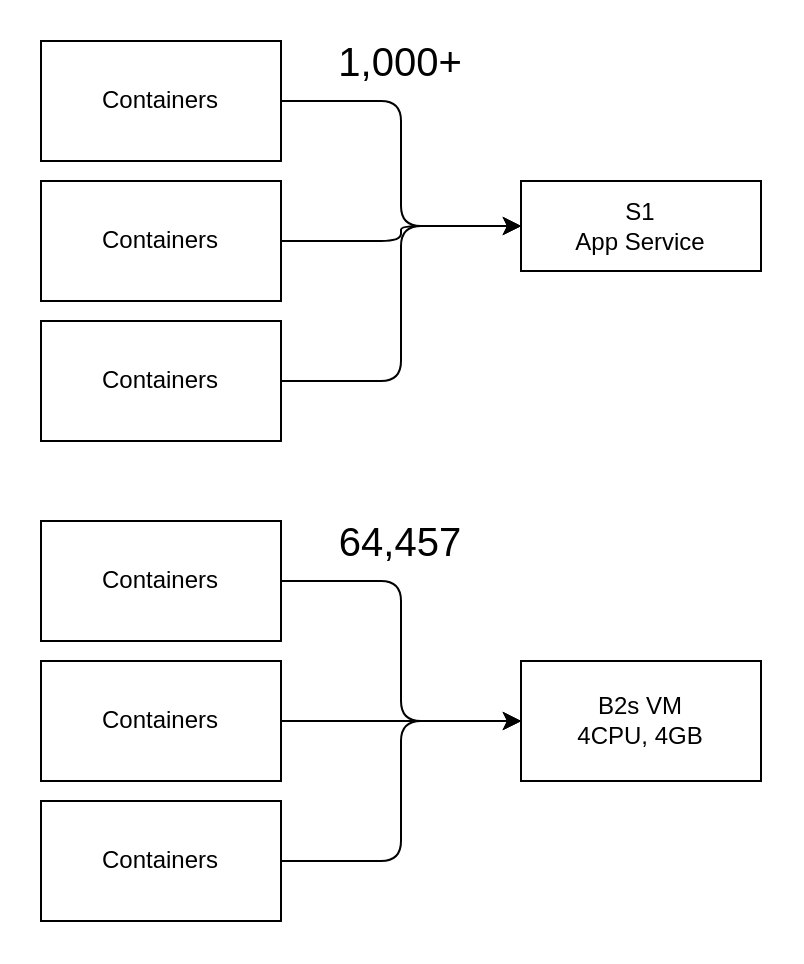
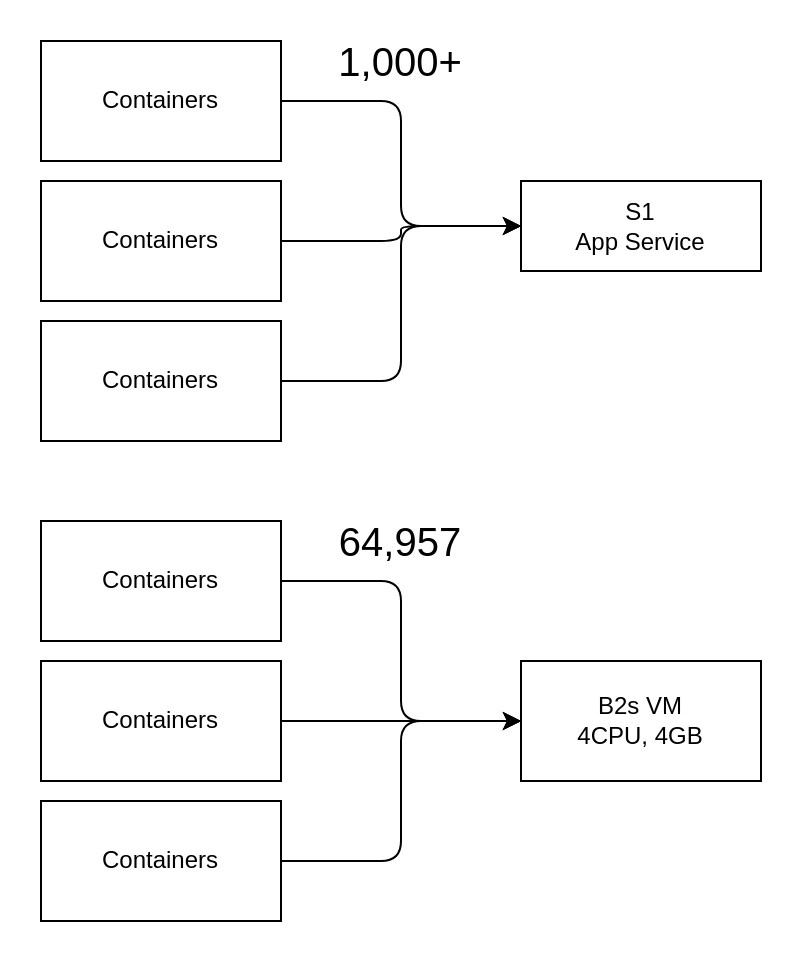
node "64,457": label "64,457" -> "64,957"
